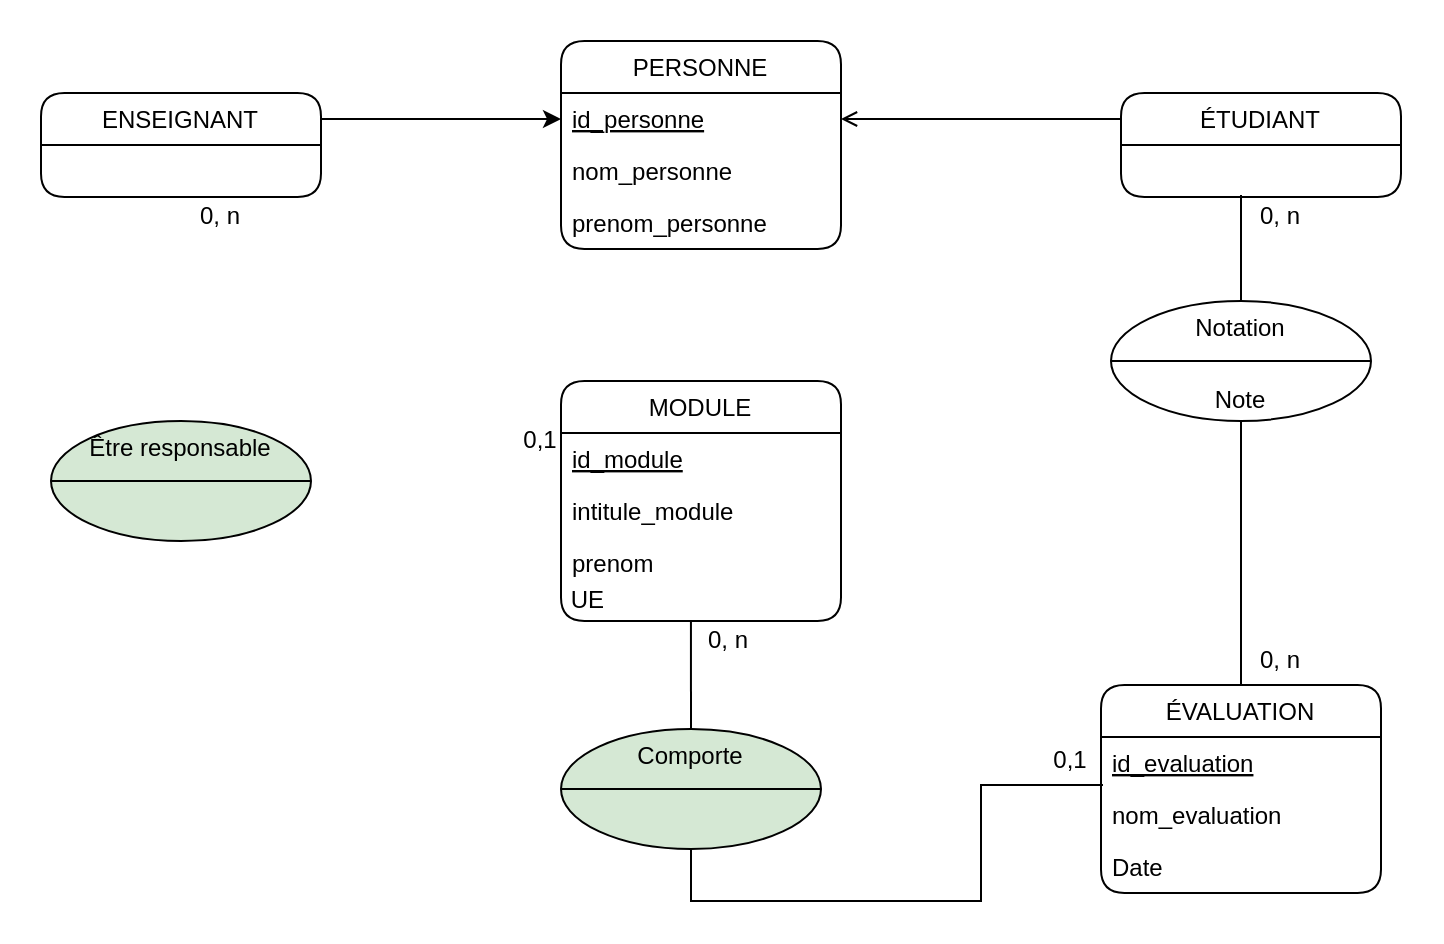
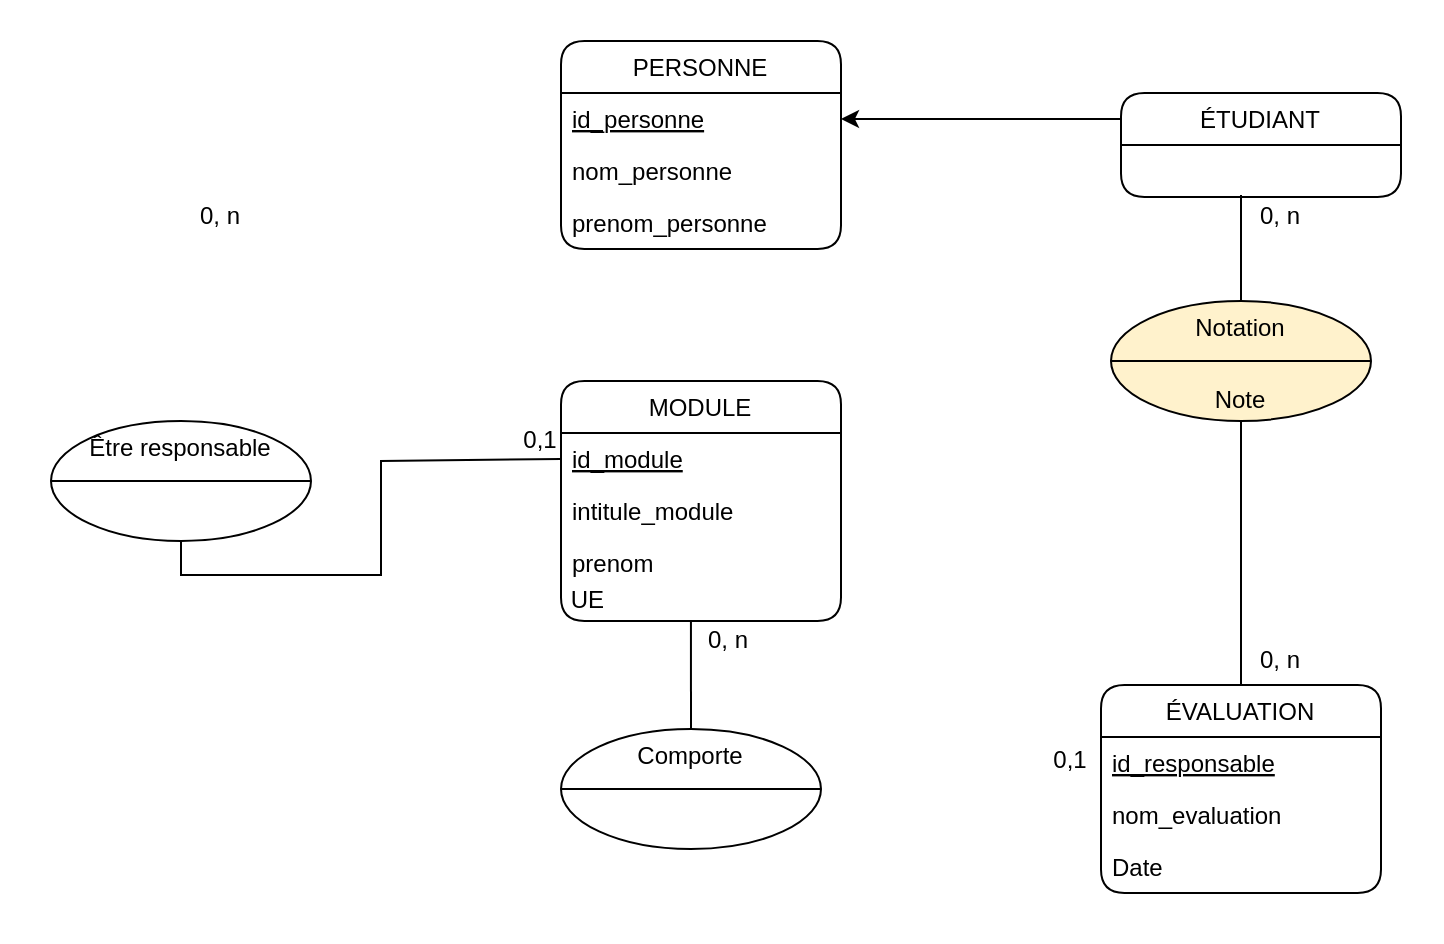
edge "ENSEIGNANT" -> "id_personne": removed
edge "ÉTUDIANT" -> "id_personne": arrowhead open -> classic
node "ENSEIGNANT": removed
node "Notation": fillcolor #ffffff -> #fff2cc
node "Être responsable": fillcolor #d5e8d4 -> #ffffff
edge "id_module" -- "Être responsable": added
node "id_evaluation": label "id_evaluation" -> "id_responsable"
node "Comporte": fillcolor #d5e8d4 -> #ffffff
edge "Comporte" -- "nom_evaluation": removed
